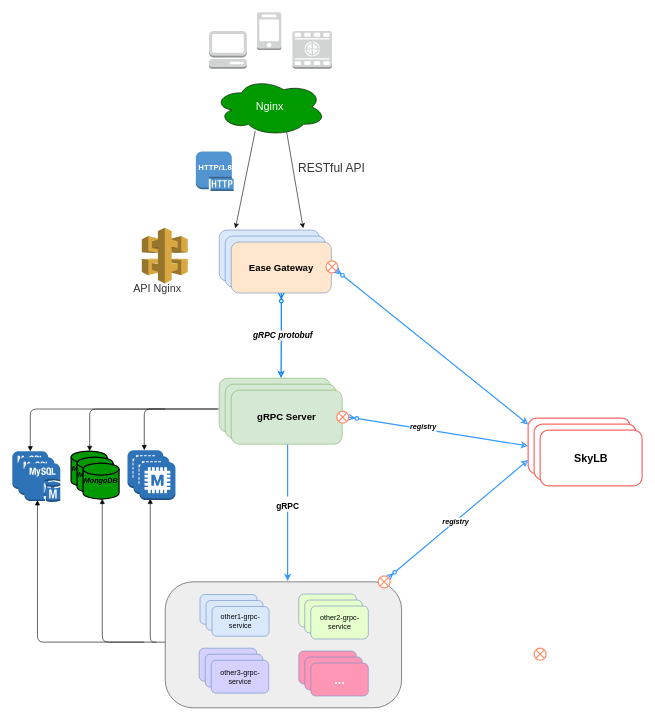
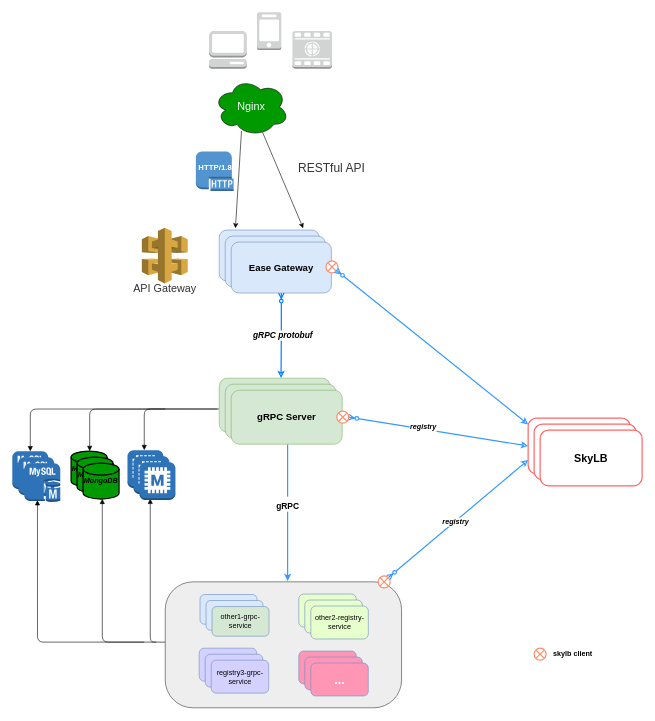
node "Nginx": size 112x58 -> 75x58
node "Ease Gateway": fillcolor #ffe6cc -> #dae8fc
node "API Nginx": label "API Nginx" -> "API Gateway"
node "other1-grpc-service": fillcolor #dae8fc -> #d5e8d4
node "other2-grpc-service": label "other2-grpc-service" -> "other2-registry-service"
node "skylb client": added
node "other3-grpc-service": label "other3-grpc-service" -> "registry3-grpc-service"
